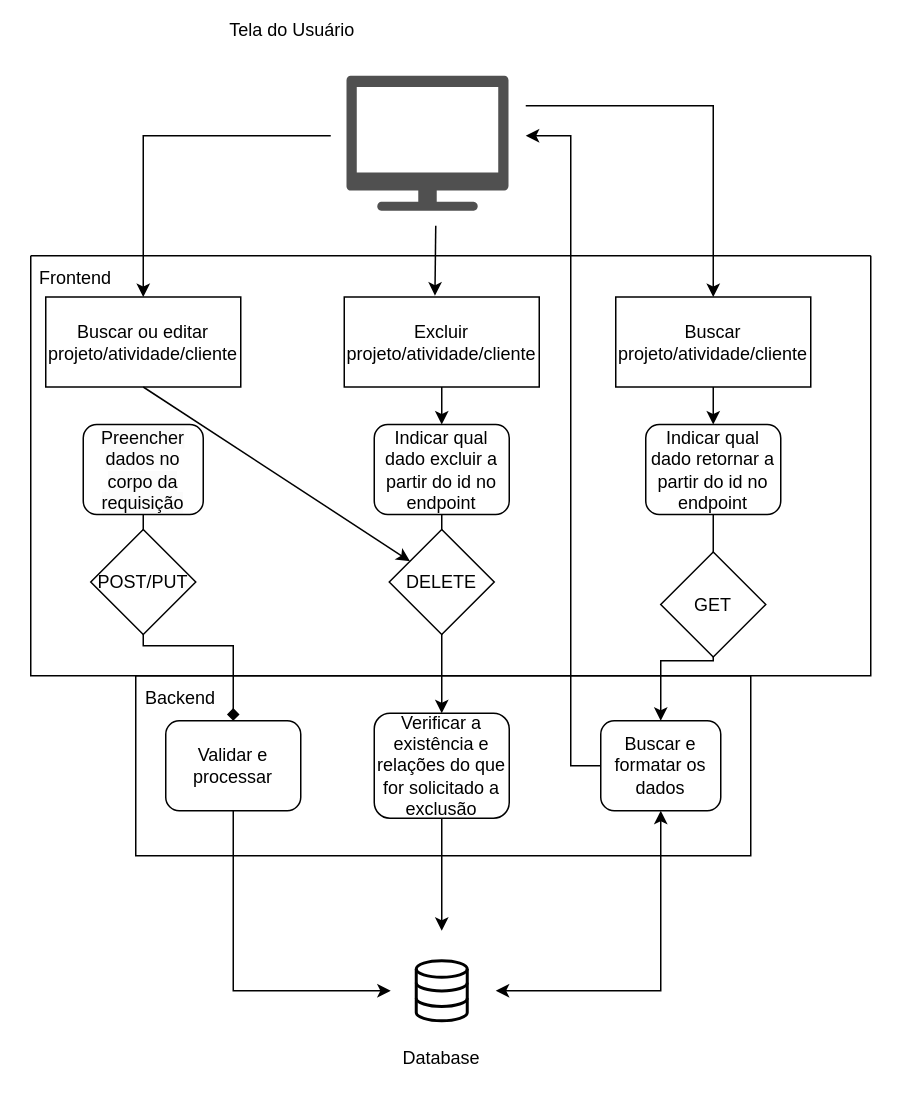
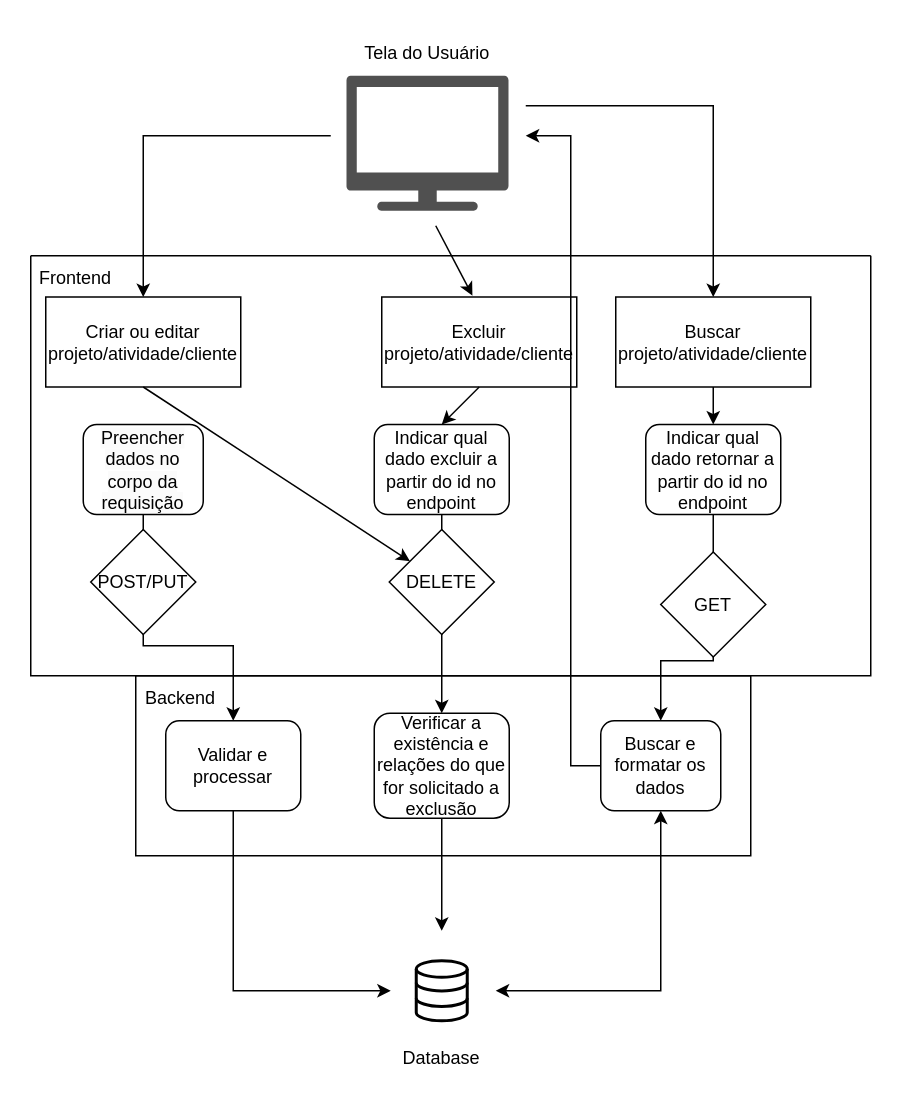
node "Tela do Usuário": moved (293, 31) -> (428, 53)
node "Excluir projeto/atividade/cliente": moved (442, 342) -> (479, 342)
node "Buscar ou editar projeto/atividade/cliente": label "Buscar ou editar projeto/atividade/cliente" -> "Criar ou editar projeto/atividade/cliente"
edge "Preencher dados no corpo da requisição" -> "Validar e processar": arrowhead diamond -> classic
